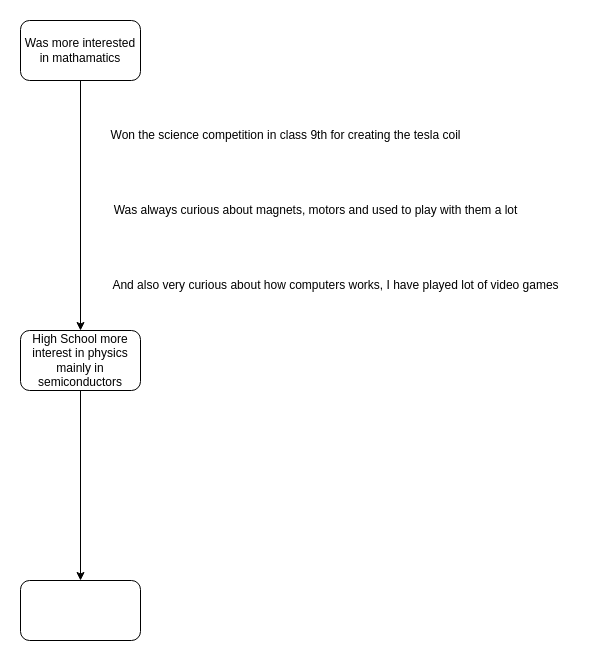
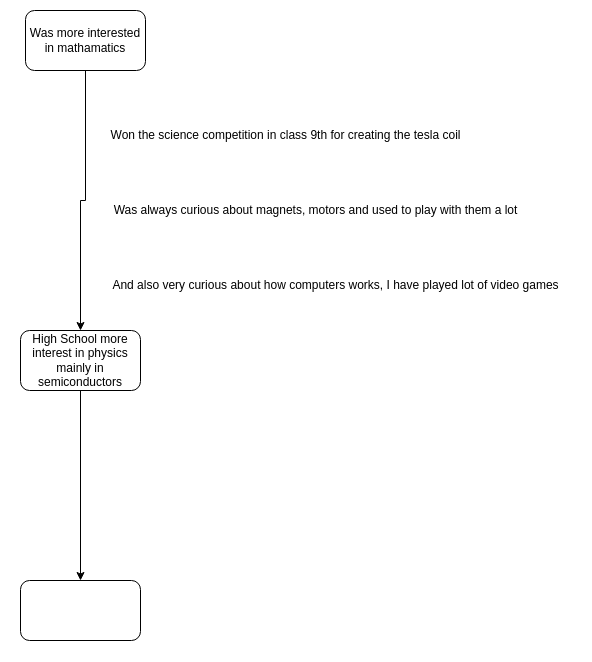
node "Was more interested in mathamatics": moved (81, 51) -> (86, 41)
